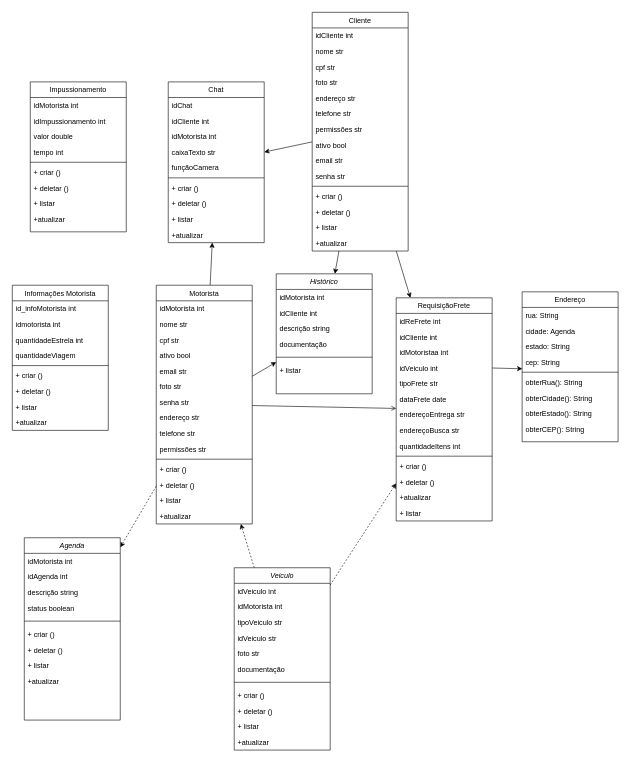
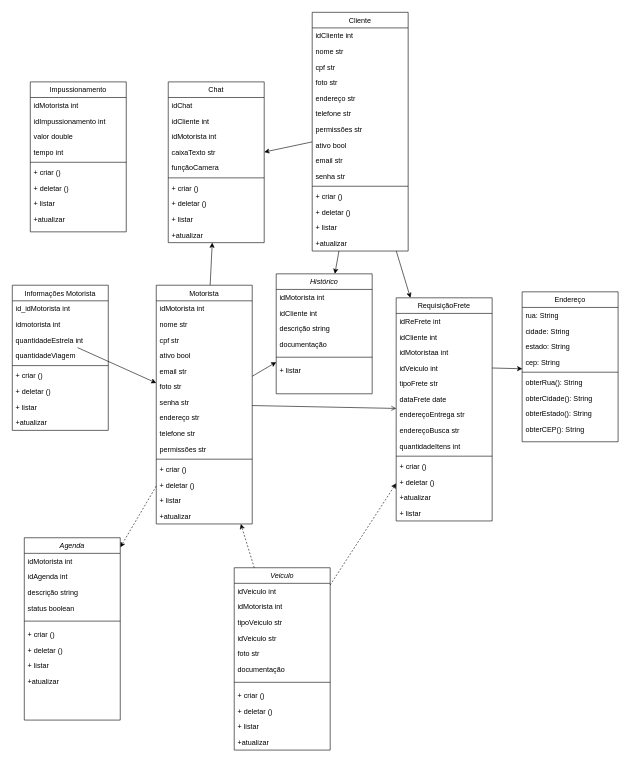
node "id_infoMotorista int": label "id_infoMotorista int" -> "id_idMotorista int"
node "cidade: Agenda": label "cidade: Agenda" -> "cidade: String"
edge "quantidadeEstrela int" -> "Motorista": added
